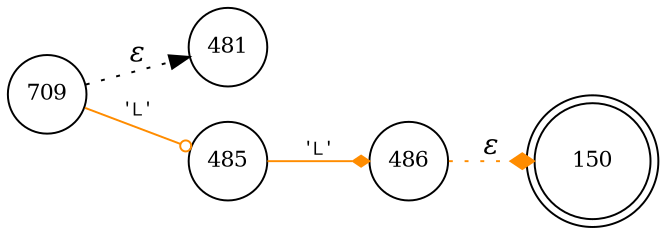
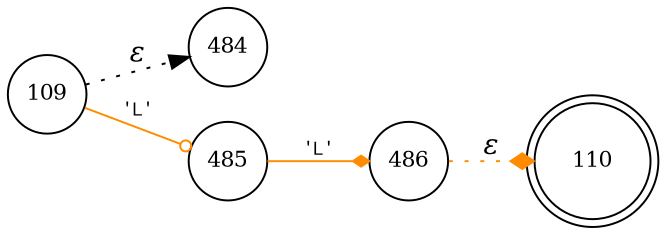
node "481": label "481" -> "484"
node "709": label "709" -> "109"
node "150": label "150" -> "110"
